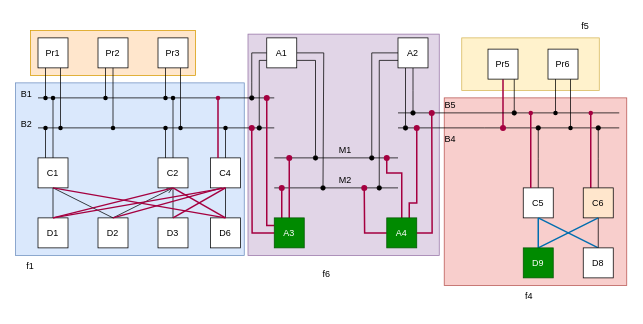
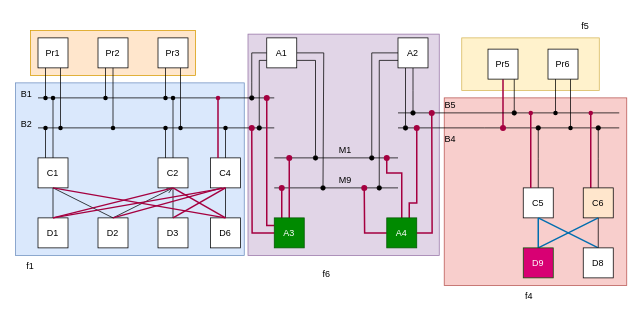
node "M2": label "M2" -> "M9"
node "D9": fillcolor #008a00 -> #d80073
